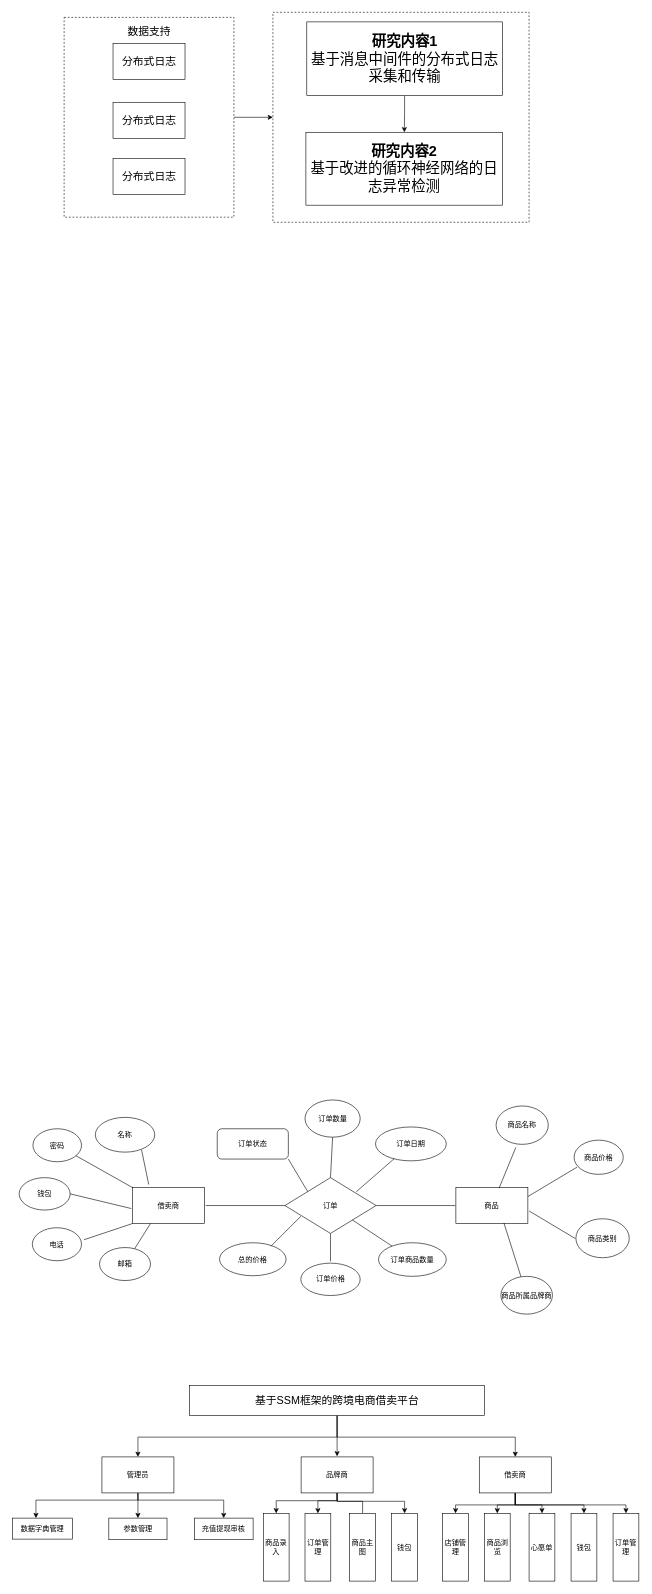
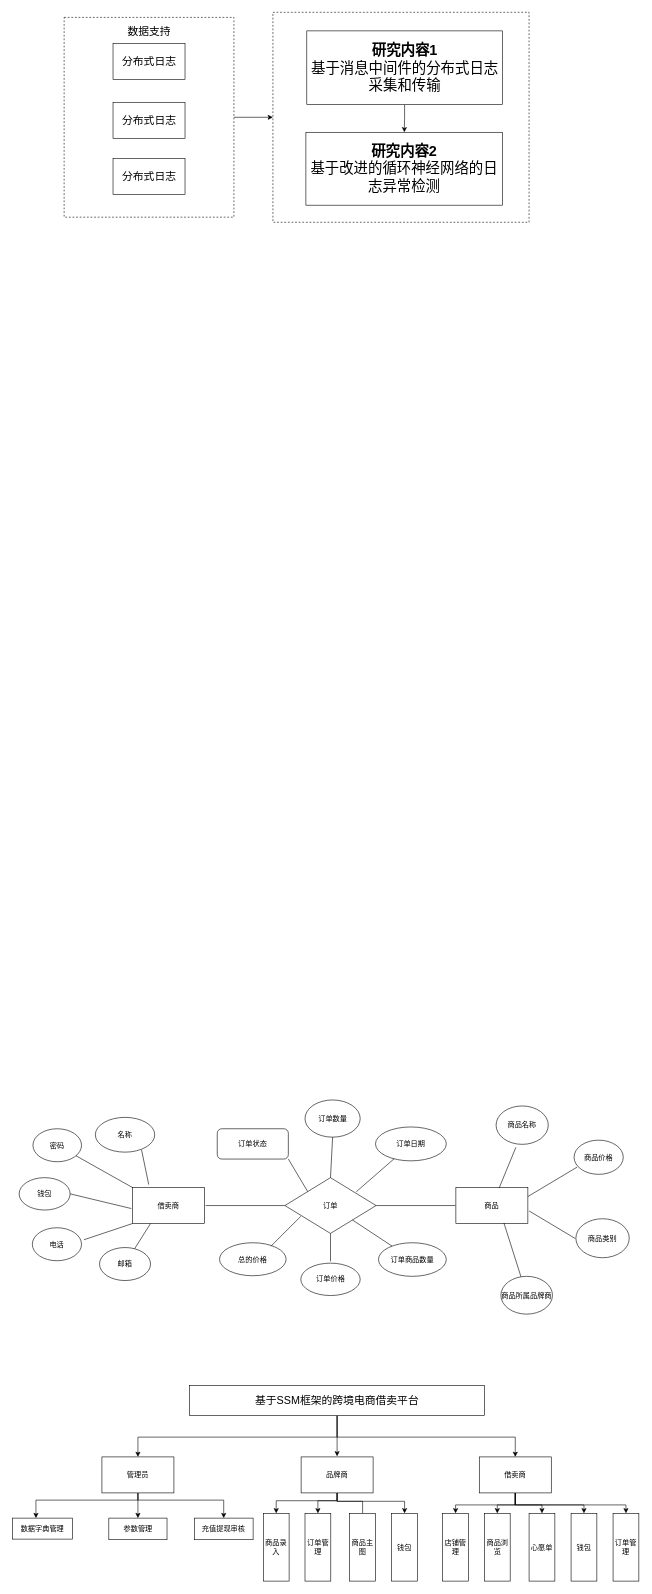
node "研究内容1 基于消息中间件的分布式日志采集和传输": moved (404, 59) -> (404, 68)
